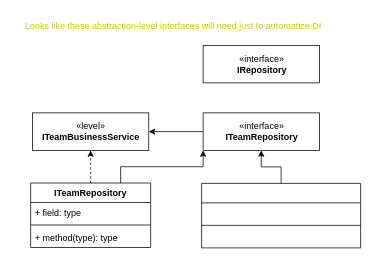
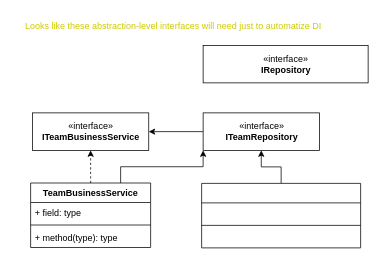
node "«interface» IRepository": size 116x38 -> 165x38
node "«level» ITeamBusinessService": label "«level» ITeamBusinessService" -> "«interface» ITeamBusinessService"
node "ITeamRepository": label "ITeamRepository" -> "TeamBusinessService"
